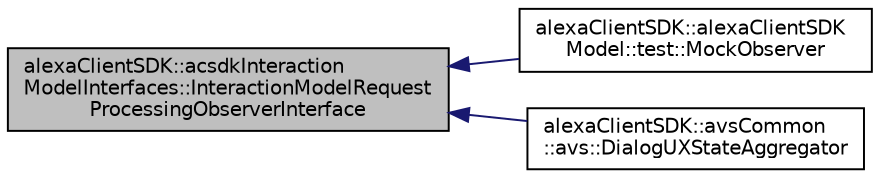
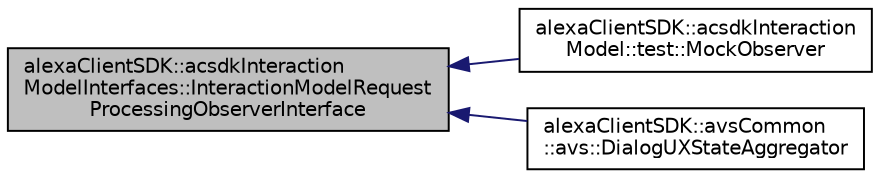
node "alexaClientSDK::alexaClientSDK Model::test::MockObserver": label "alexaClientSDK::alexaClientSDK Model::test::MockObserver" -> "alexaClientSDK::acsdkInteraction Model::test::MockObserver"
